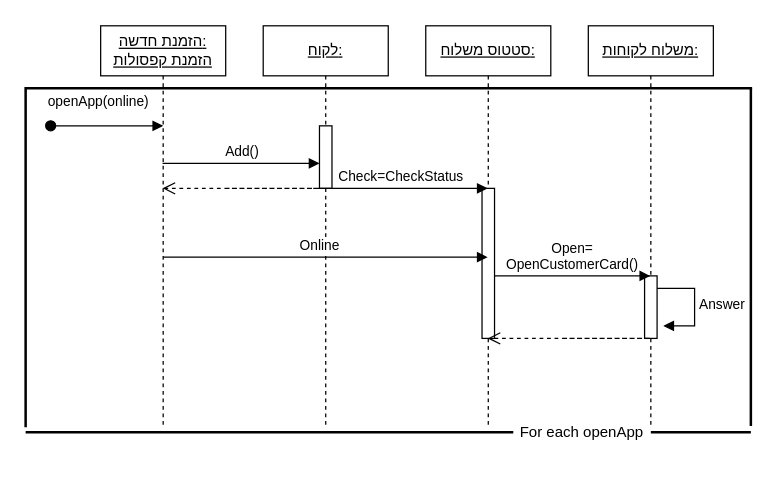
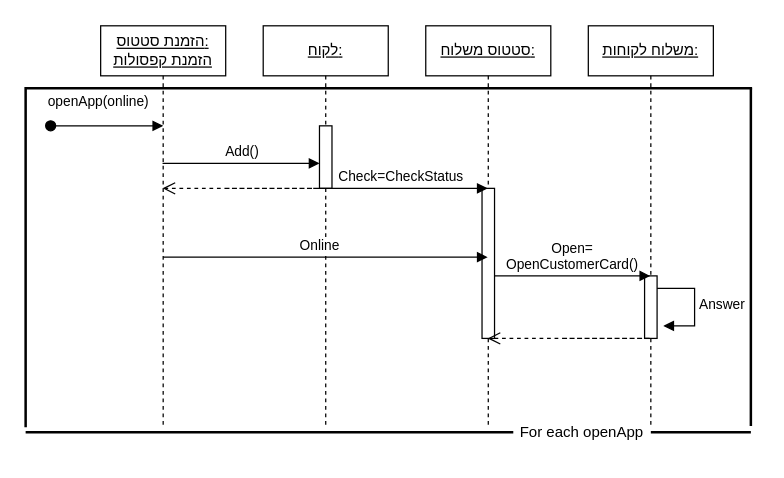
node "הזמנת חדשה: הזמנת קפסולות": label "הזמנת חדשה: הזמנת קפסולות" -> "הזמנת סטטוס: הזמנת קפסולות"
